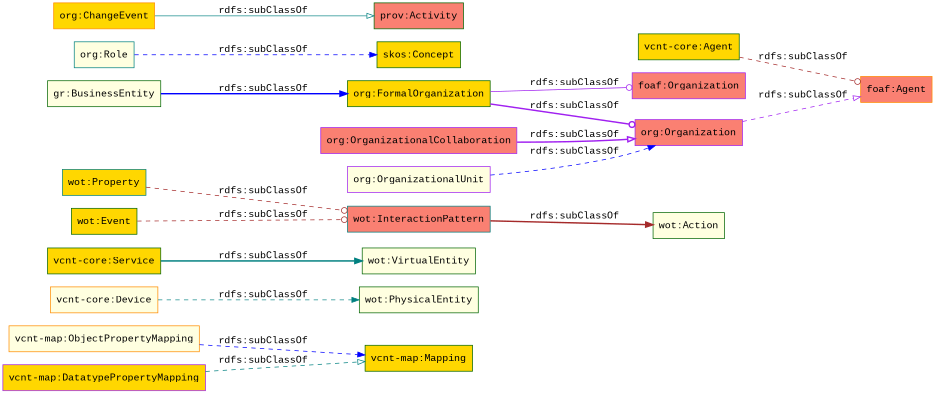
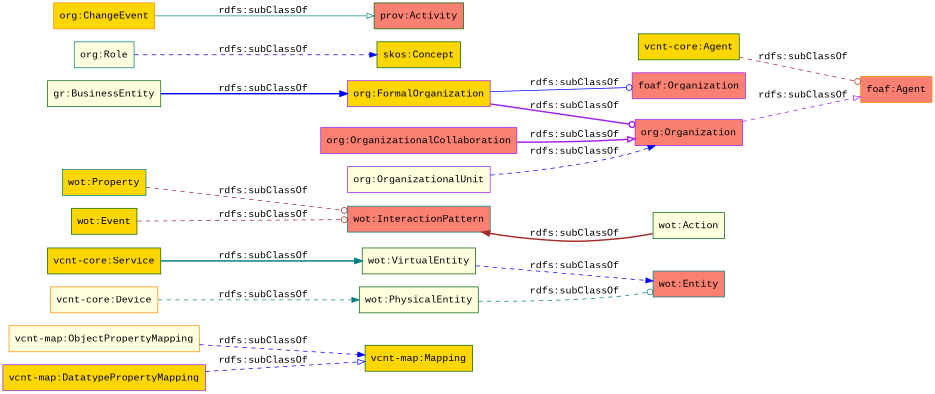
edge "org:FormalOrganization" -> "foaf:Organization": color purple -> blue
node "org:FormalOrganization": color darkgreen -> purple
edge "wot:InteractionPattern" -> "wot:Action": reversed
node "wot:Entity": added
edge "vcnt-map:DatatypePropertyMapping" -> "vcnt-map:Mapping": color teal -> blue
